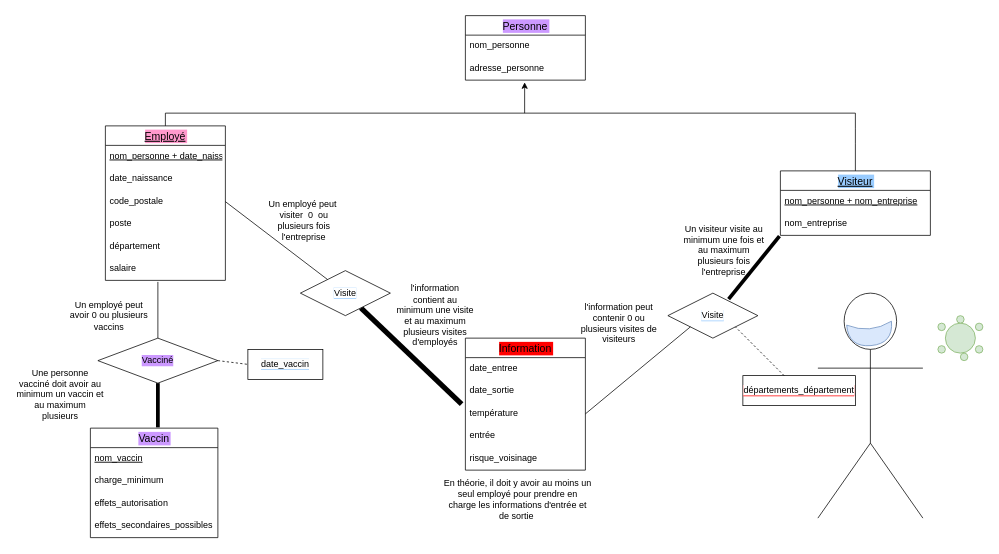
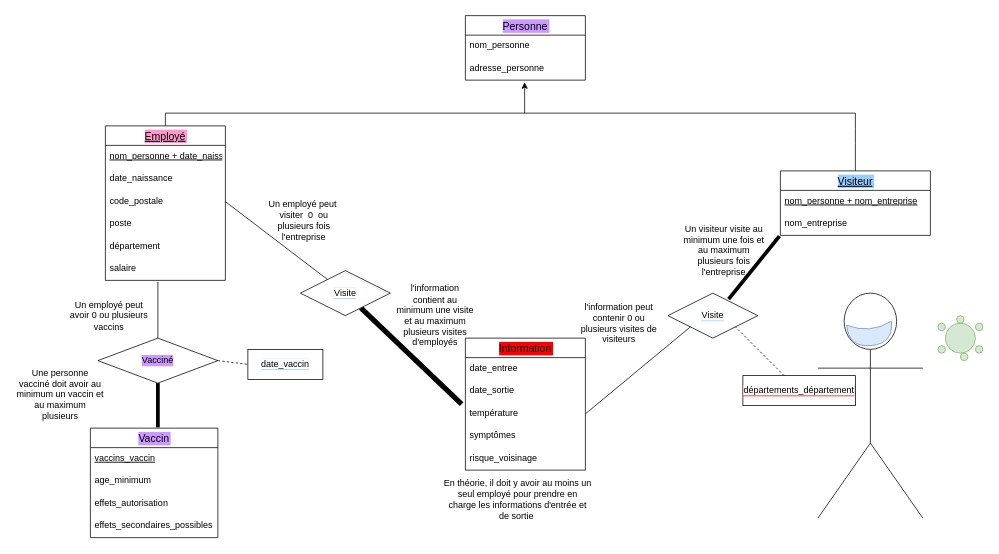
node "entrée": label "entrée" -> "symptômes"
node "nom_vaccin": label "nom_vaccin" -> "vaccins_vaccin"
node "charge_minimum": label "charge_minimum" -> "age_minimum"
